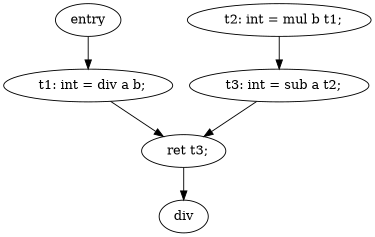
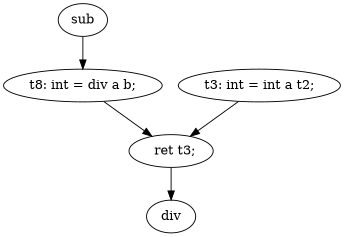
node "entry": label "entry" -> "sub"
node "t2: int = mul b t1;": removed
node "t1: int = div a b;": label "t1: int = div a b;" -> "t8: int = div a b;"
node "t3: int = sub a t2;": label "t3: int = sub a t2;" -> "t3: int = int a t2;"
